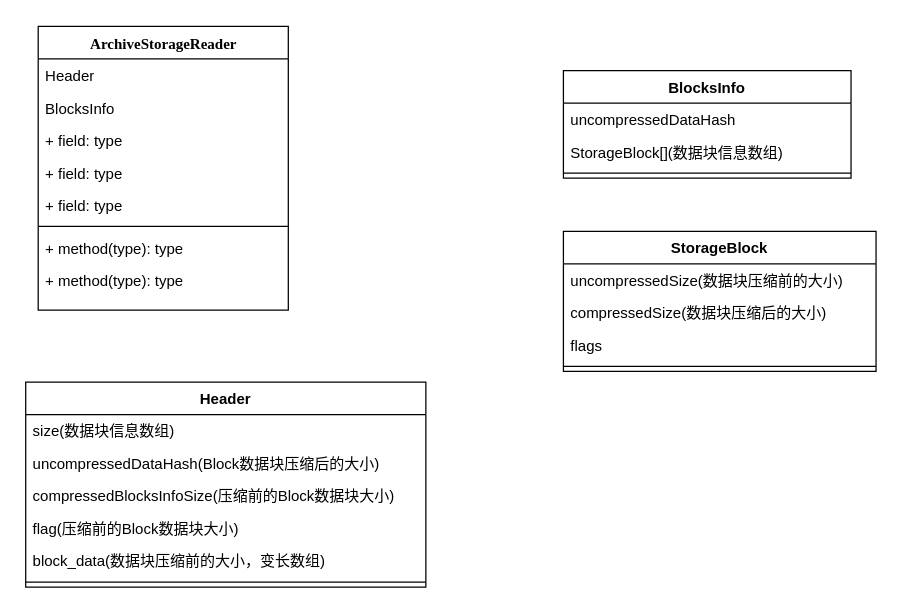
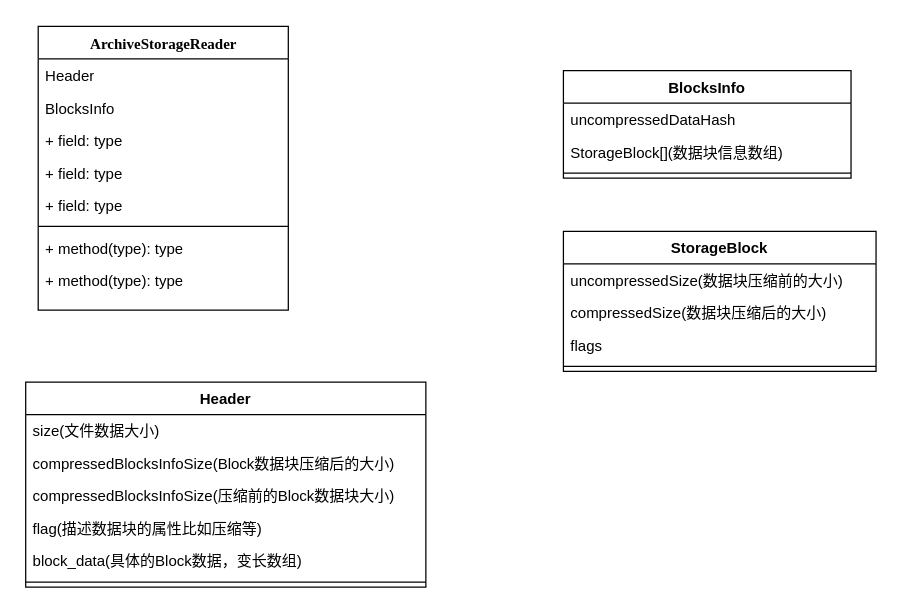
node "size(数据块信息数组)": label "size(数据块信息数组)" -> "size(文件数据大小)"
node "uncompressedDataHash(Block数据块压缩后的大小)": label "uncompressedDataHash(Block数据块压缩后的大小)" -> "compressedBlocksInfoSize(Block数据块压缩后的大小)"
node "flag(压缩前的Block数据块大小)": label "flag(压缩前的Block数据块大小)" -> "flag(描述数据块的属性比如压缩等)"
node "block_data(数据块压缩前的大小，变长数组)": label "block_data(数据块压缩前的大小，变长数组)" -> "block_data(具体的Block数据，变长数组)"
